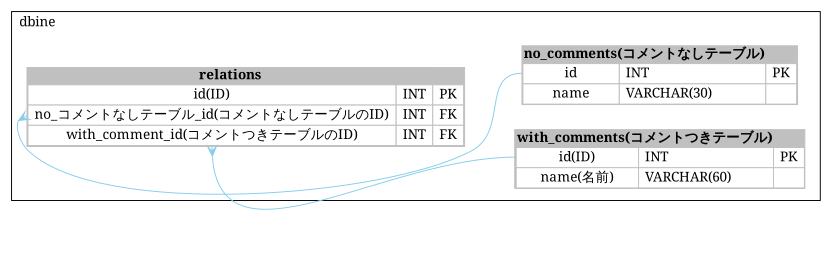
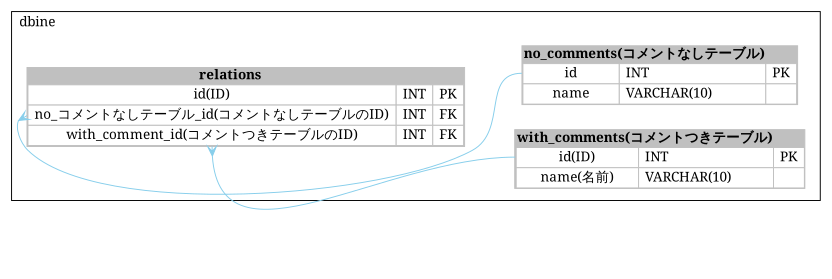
node "no_comments(コメントなしテーブル)": text "VARCHAR(30)" -> "VARCHAR(10)"
node "with_comments(コメントつきテーブル)": text "VARCHAR(60)" -> "VARCHAR(10)"
